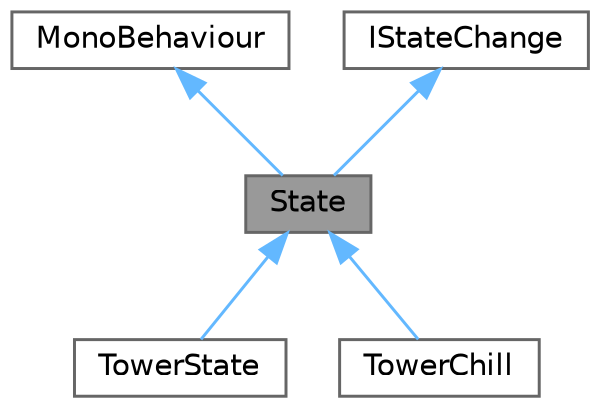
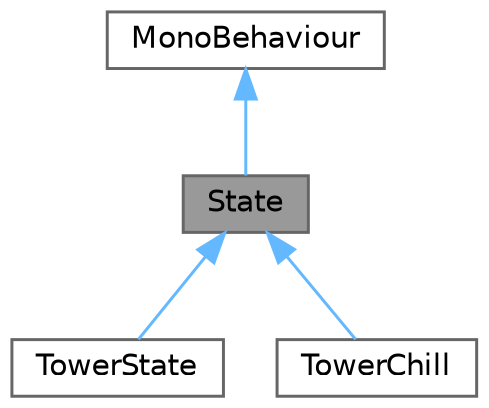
node "IStateChange": removed
